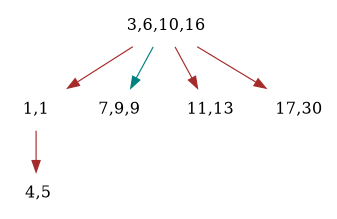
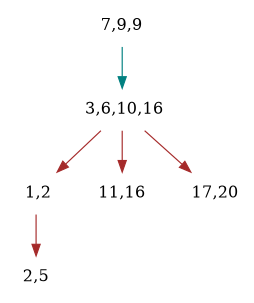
edge "3,6,10,16" -> "7,9,9": reversed
node "1,1": label "1,1" -> "1,2"
node "11,13": label "11,13" -> "11,16"
node "17,30": label "17,30" -> "17,20"
node "4,5": label "4,5" -> "2,5"
